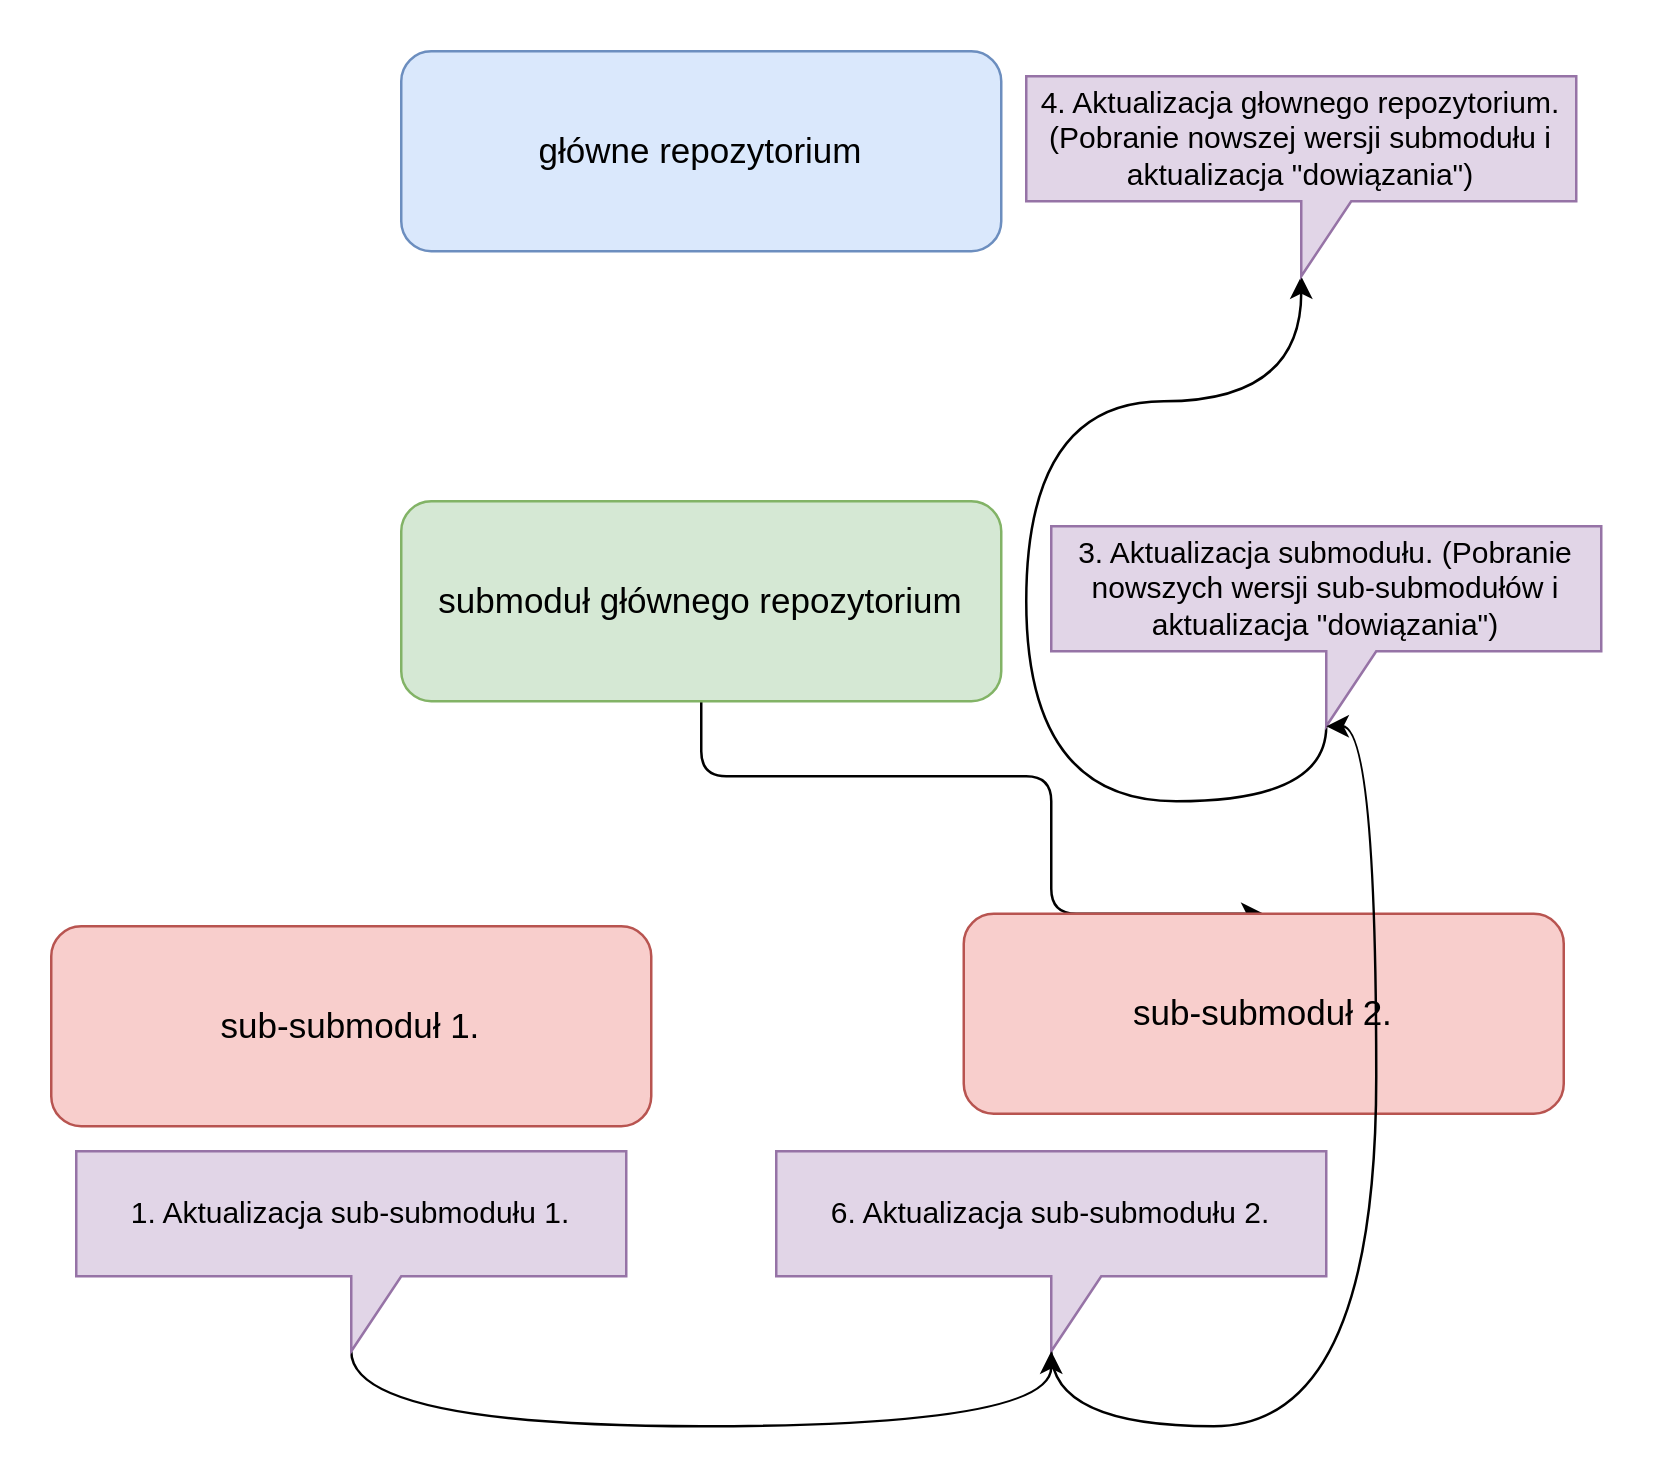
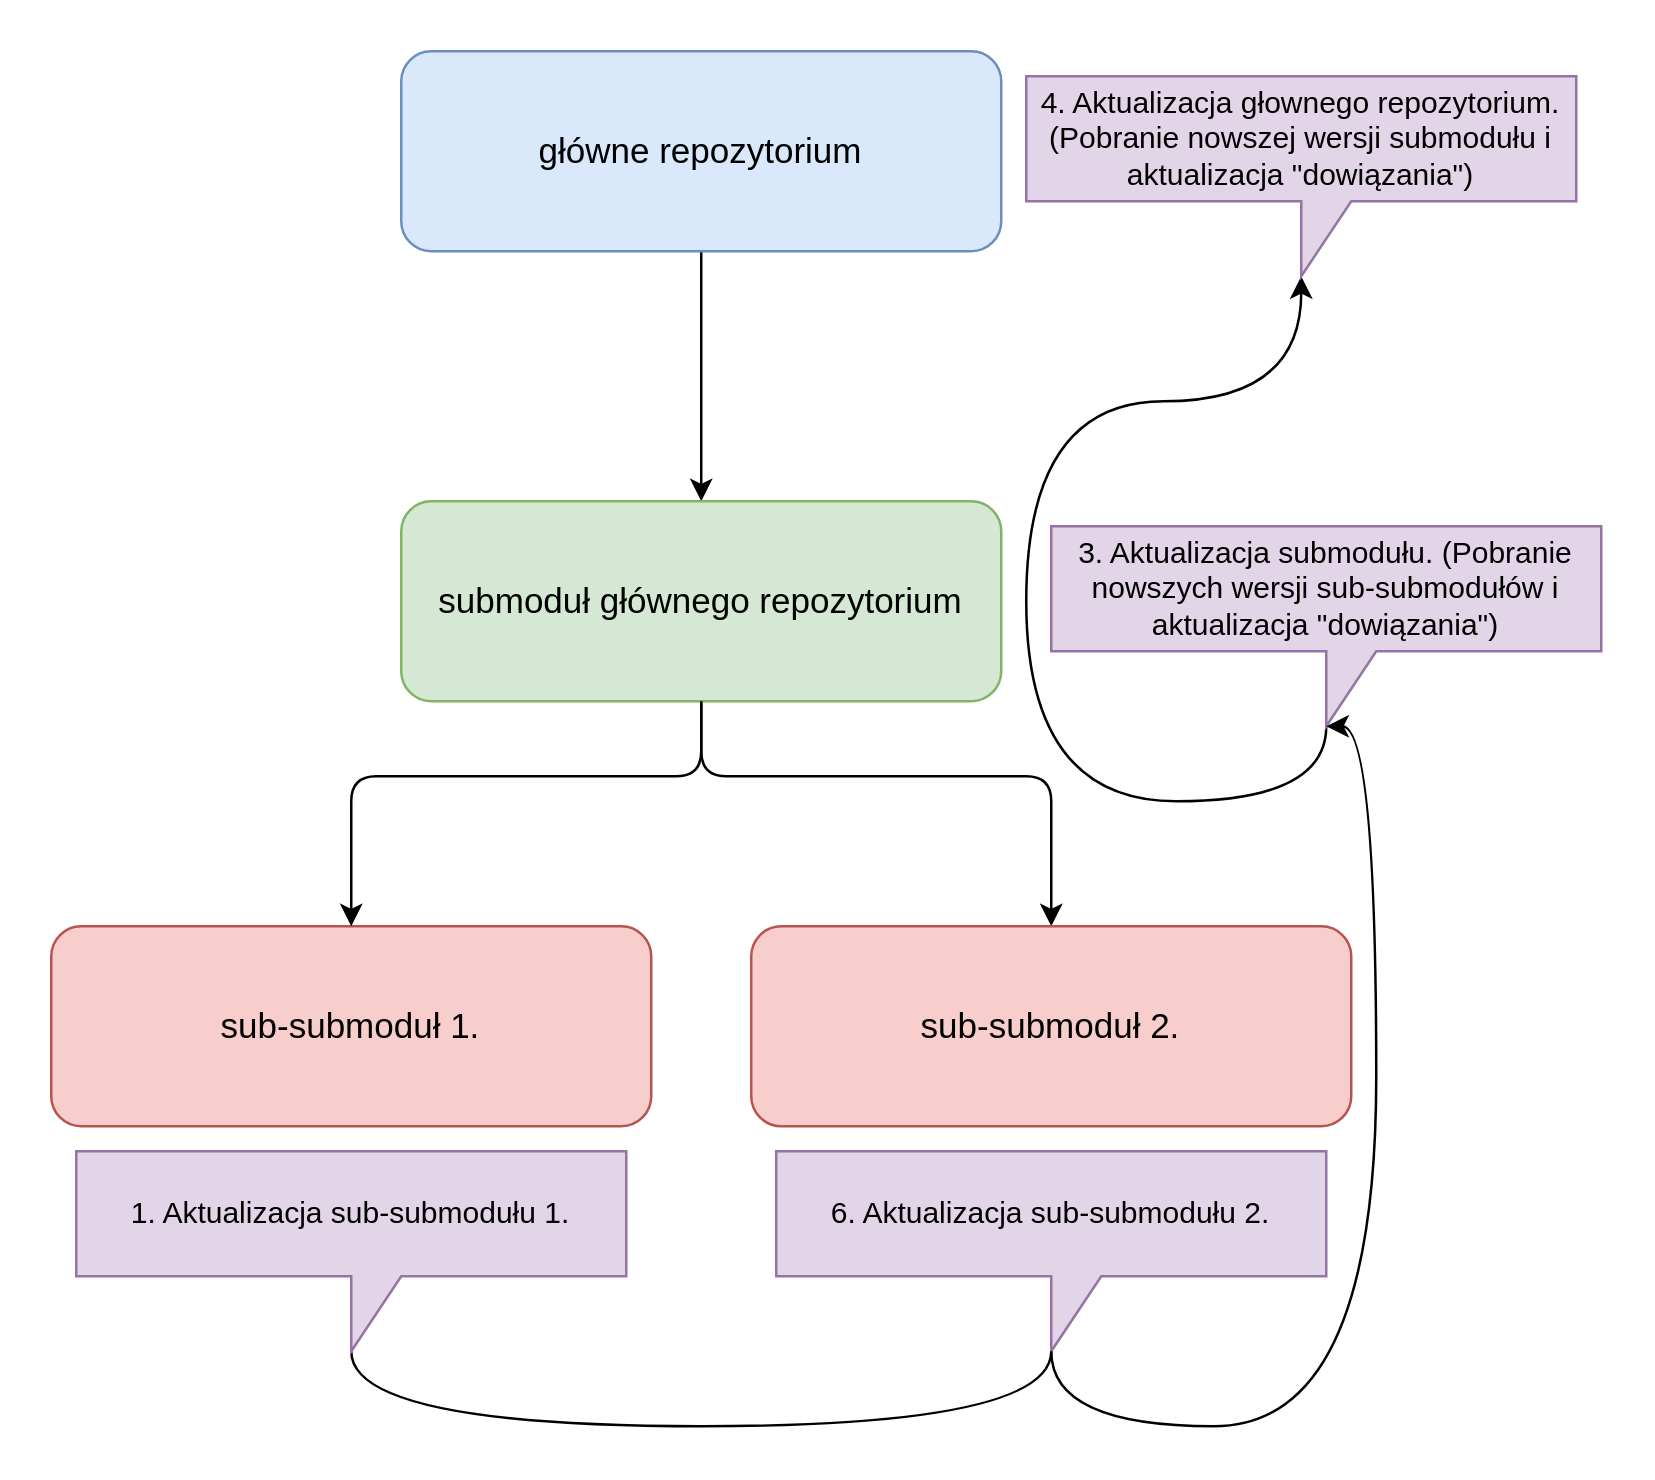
edge "główne repozytorium" -> "submoduł głównego repozytorium": added
edge "submoduł głównego repozytorium" -> "sub-submoduł 1.": added
node "sub-submoduł 2.": moved (1264, 1014) -> (1051, 1026)
edge "1. Aktualizacja sub-submodułu 1." -> "6. Aktualizacja sub-submodułu 2.": arrowhead classic -> none
